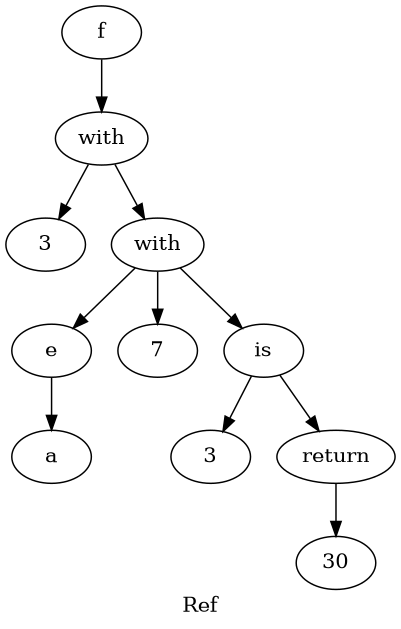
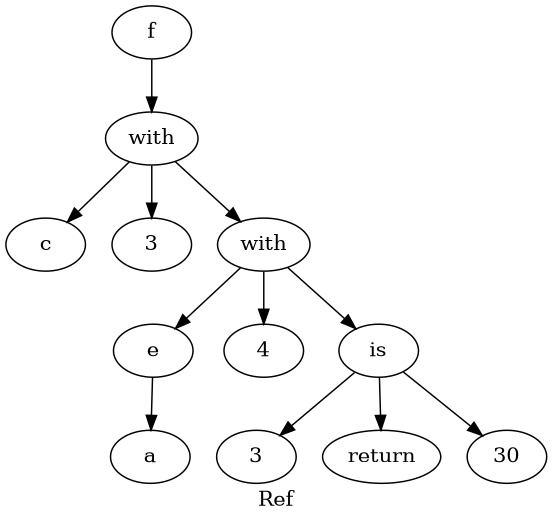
node "c": added
node "7": label "7" -> "4"
edge "return" -> "30": now "is" -> "30"
